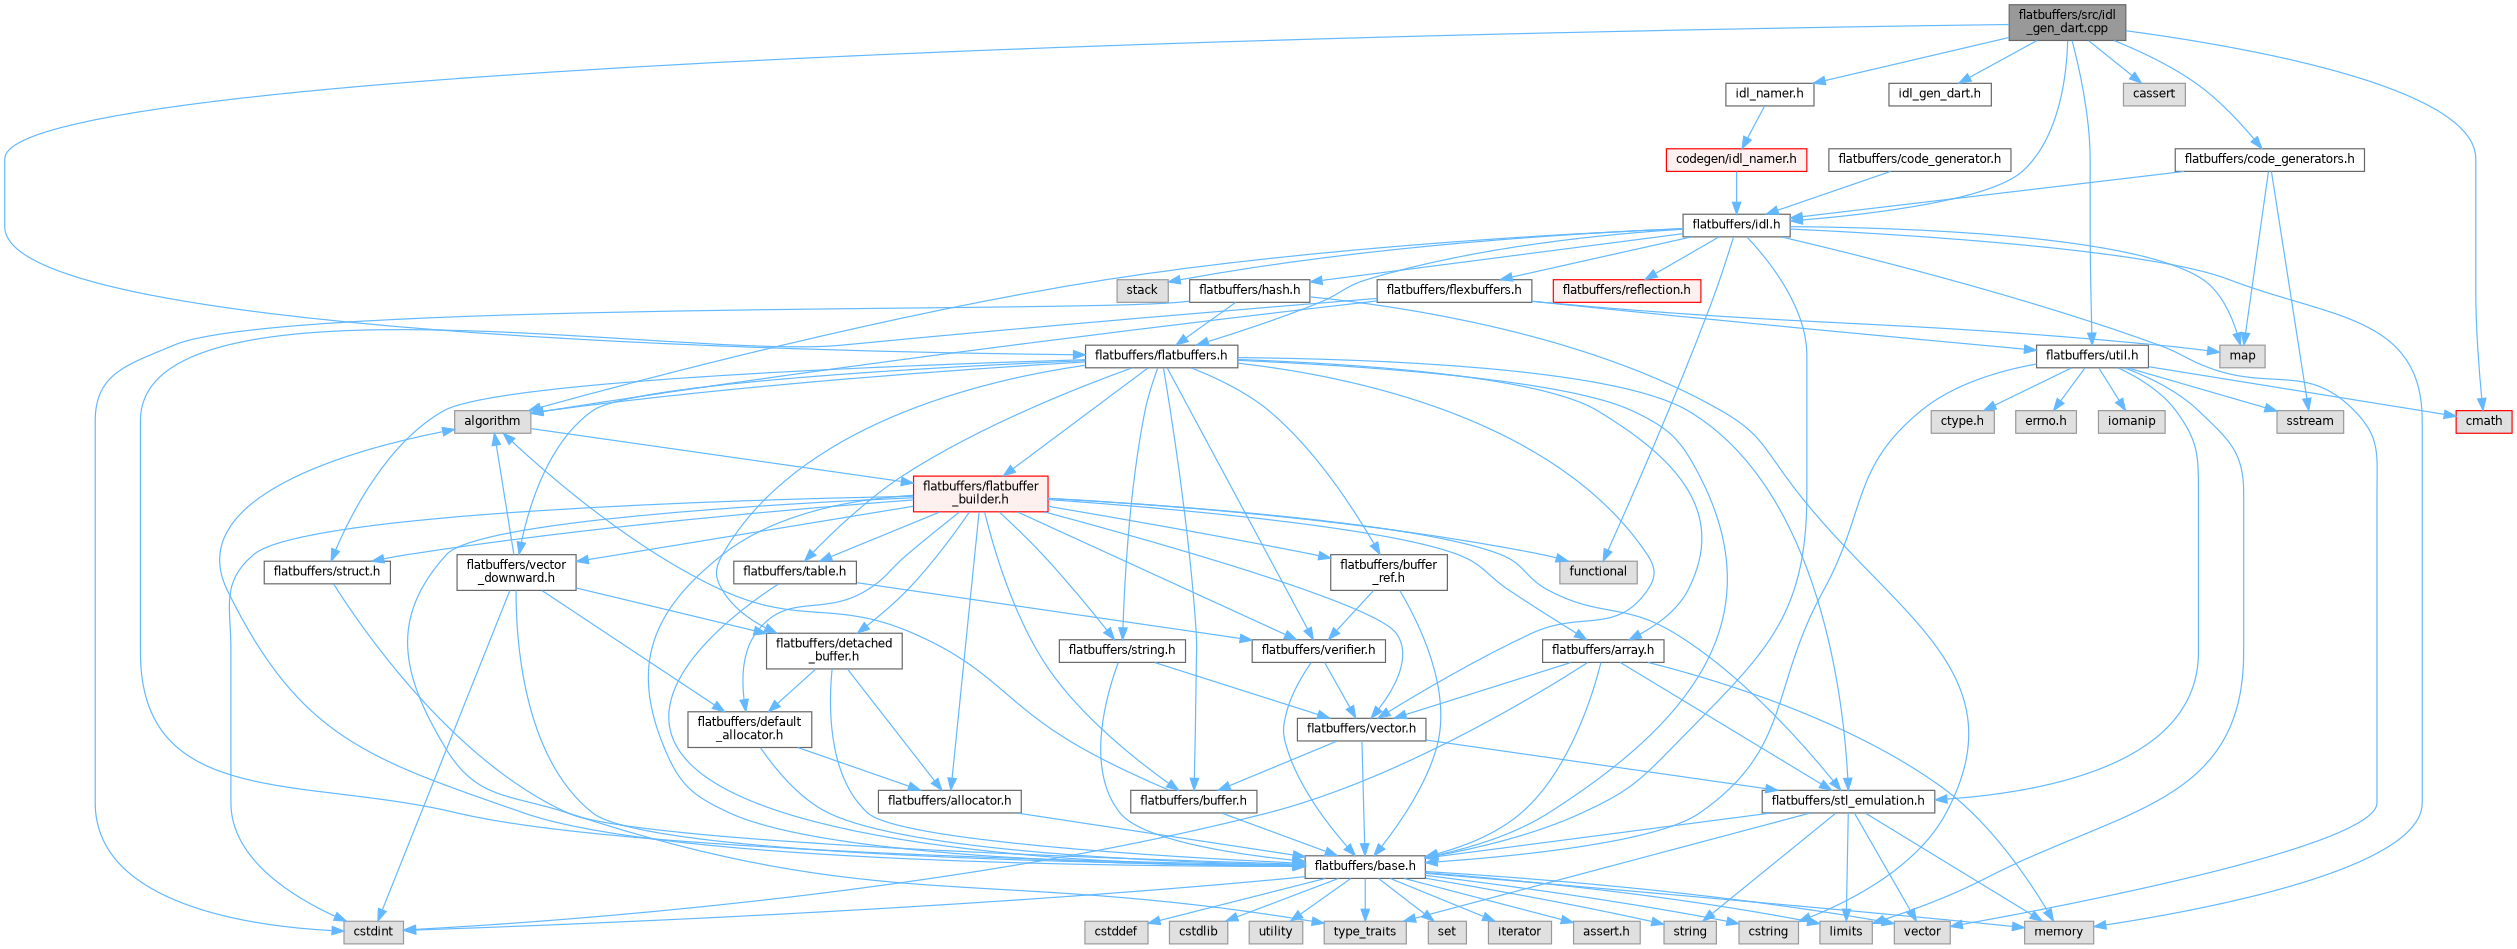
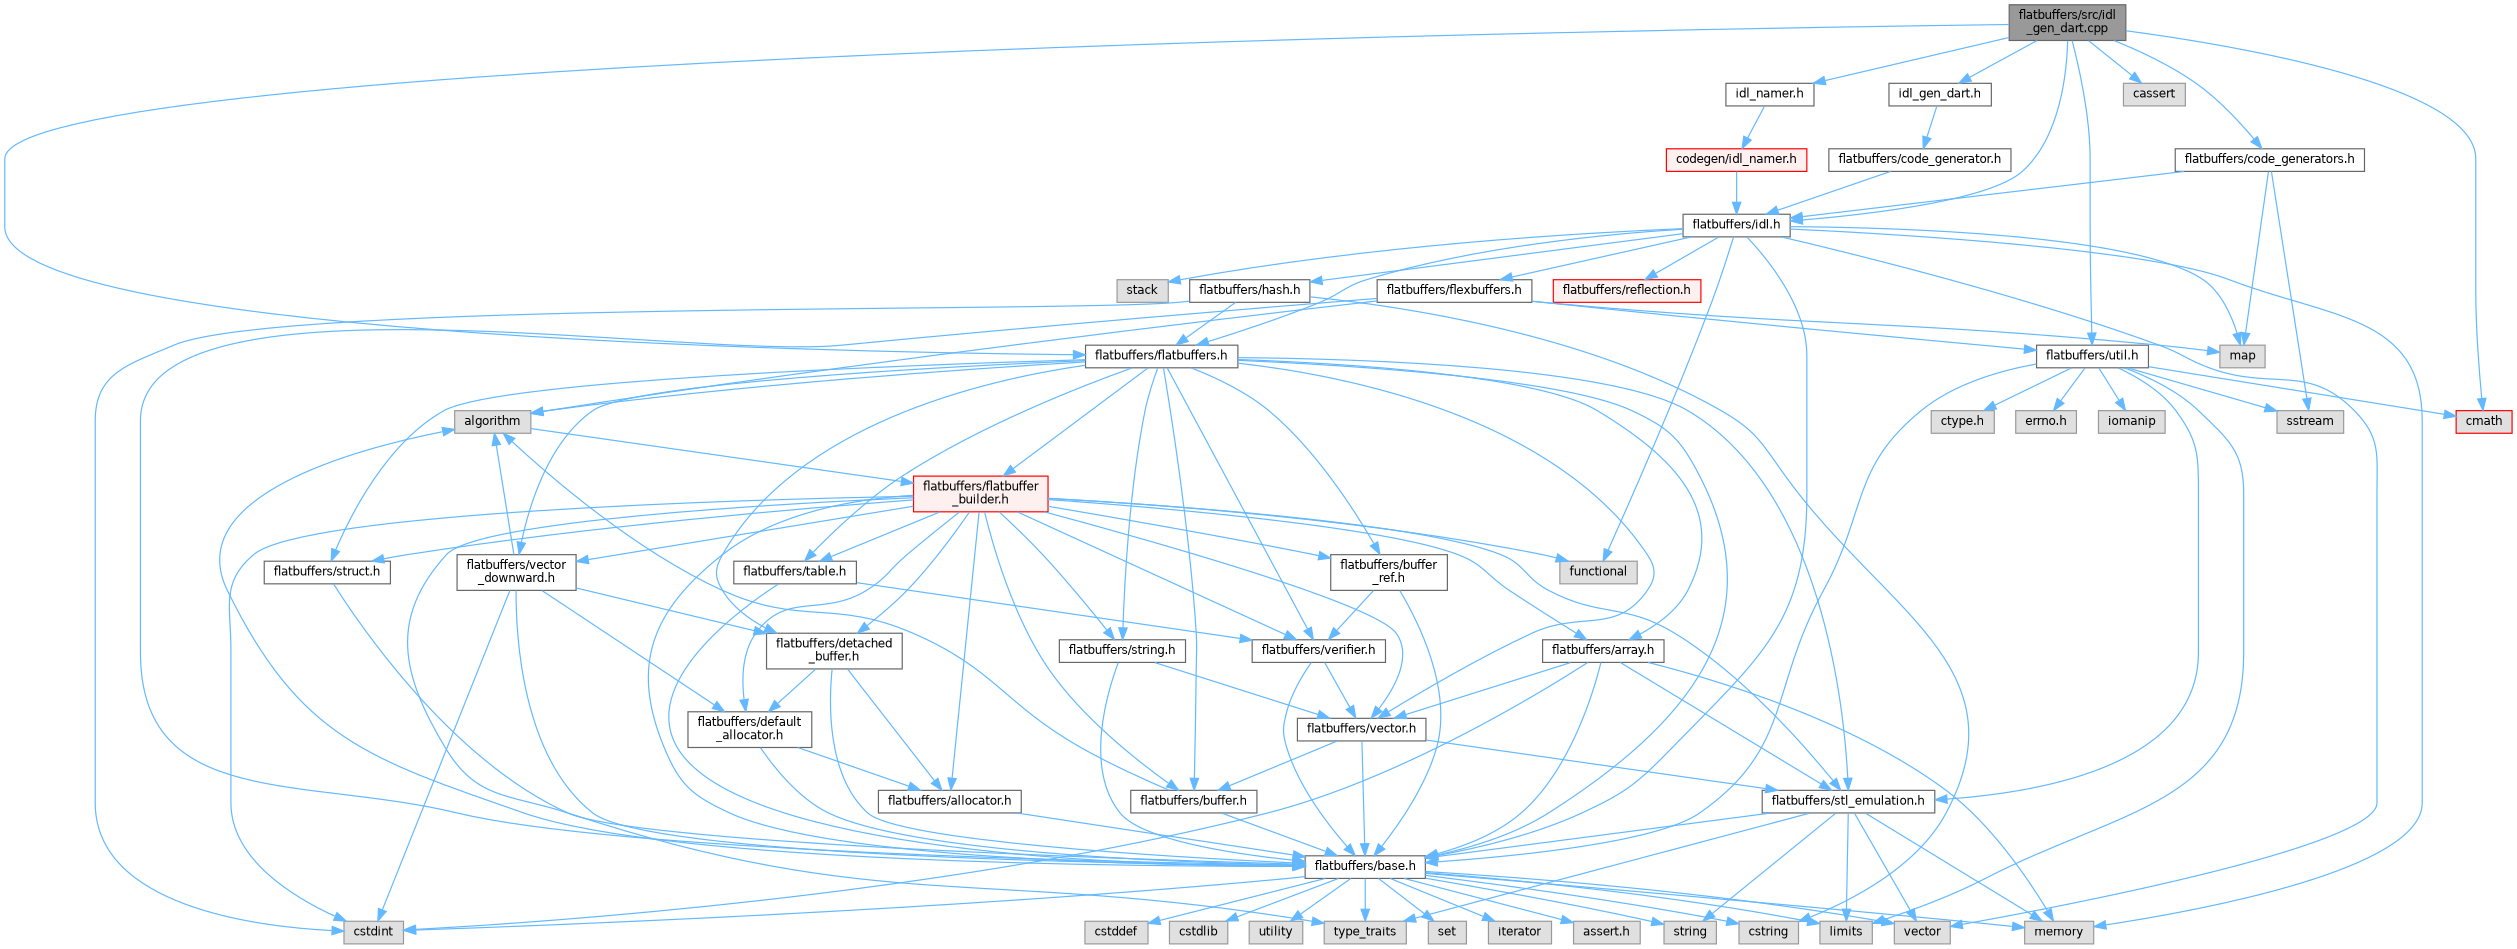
edge "idl_gen_dart.h" -> "flatbuffers/code_generator.h": added
edge "flatbuffers/idl.h" -> "algorithm": removed
